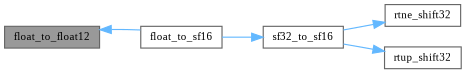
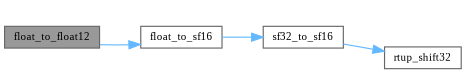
node "rtne_shift32": removed
edge "float_to_sf16" -> "float_to_float12": reversed
